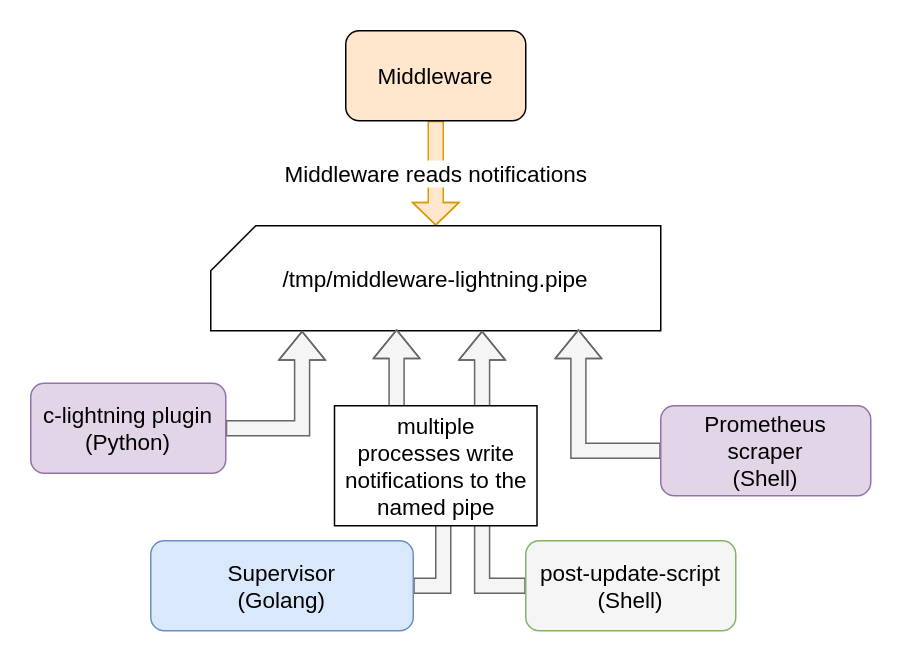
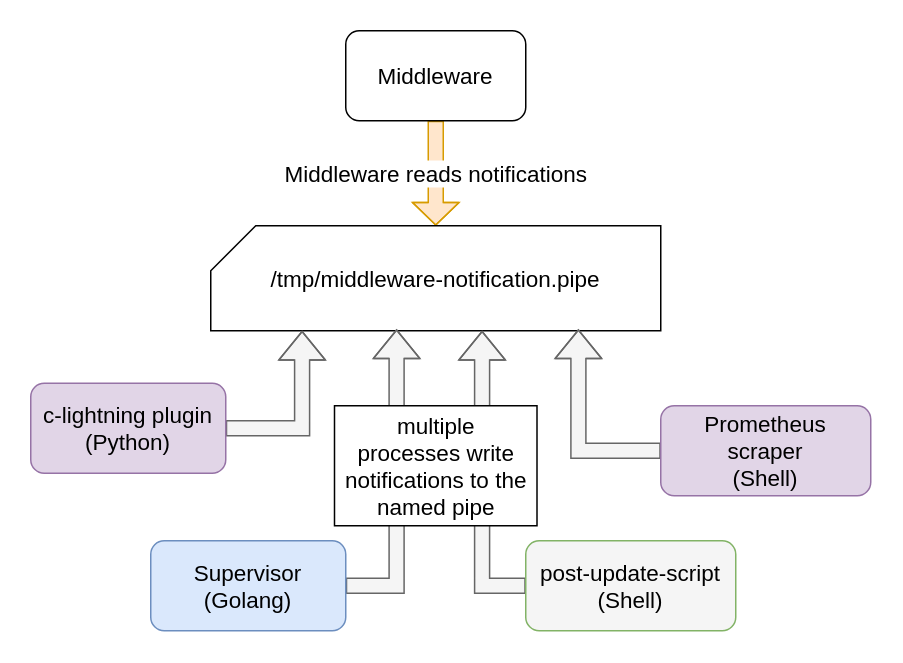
node "Middleware": fillcolor #ffe6cc -> #ffffff
node "/tmp/middleware-lightning.pipe": label "/tmp/middleware-lightning.pipe" -> "/tmp/middleware-notification.pipe"
node "Supervisor (Golang)": size 263x90 -> 195x90
